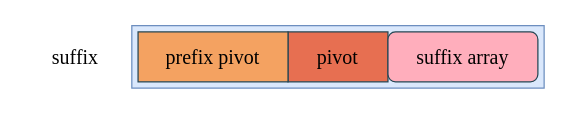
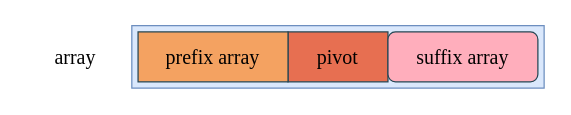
node "suffix": label "suffix" -> "array"
node "prefix pivot": label "prefix pivot" -> "prefix array"
